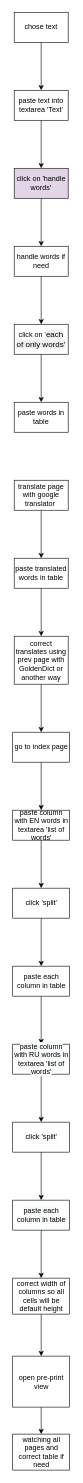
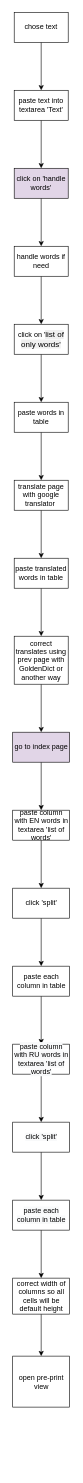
node "click on 'each of only words'": label "click on 'each of only words'" -> "click on 'list of only words'"
edge "paste words in table" -> "translate page with google translator": added
node "go to index page": fillcolor #ffffff -> #e1d5e7
edge "open pre-print view" -> "watching all pages and correct table if need": removed
node "watching all pages and correct table if need": removed
